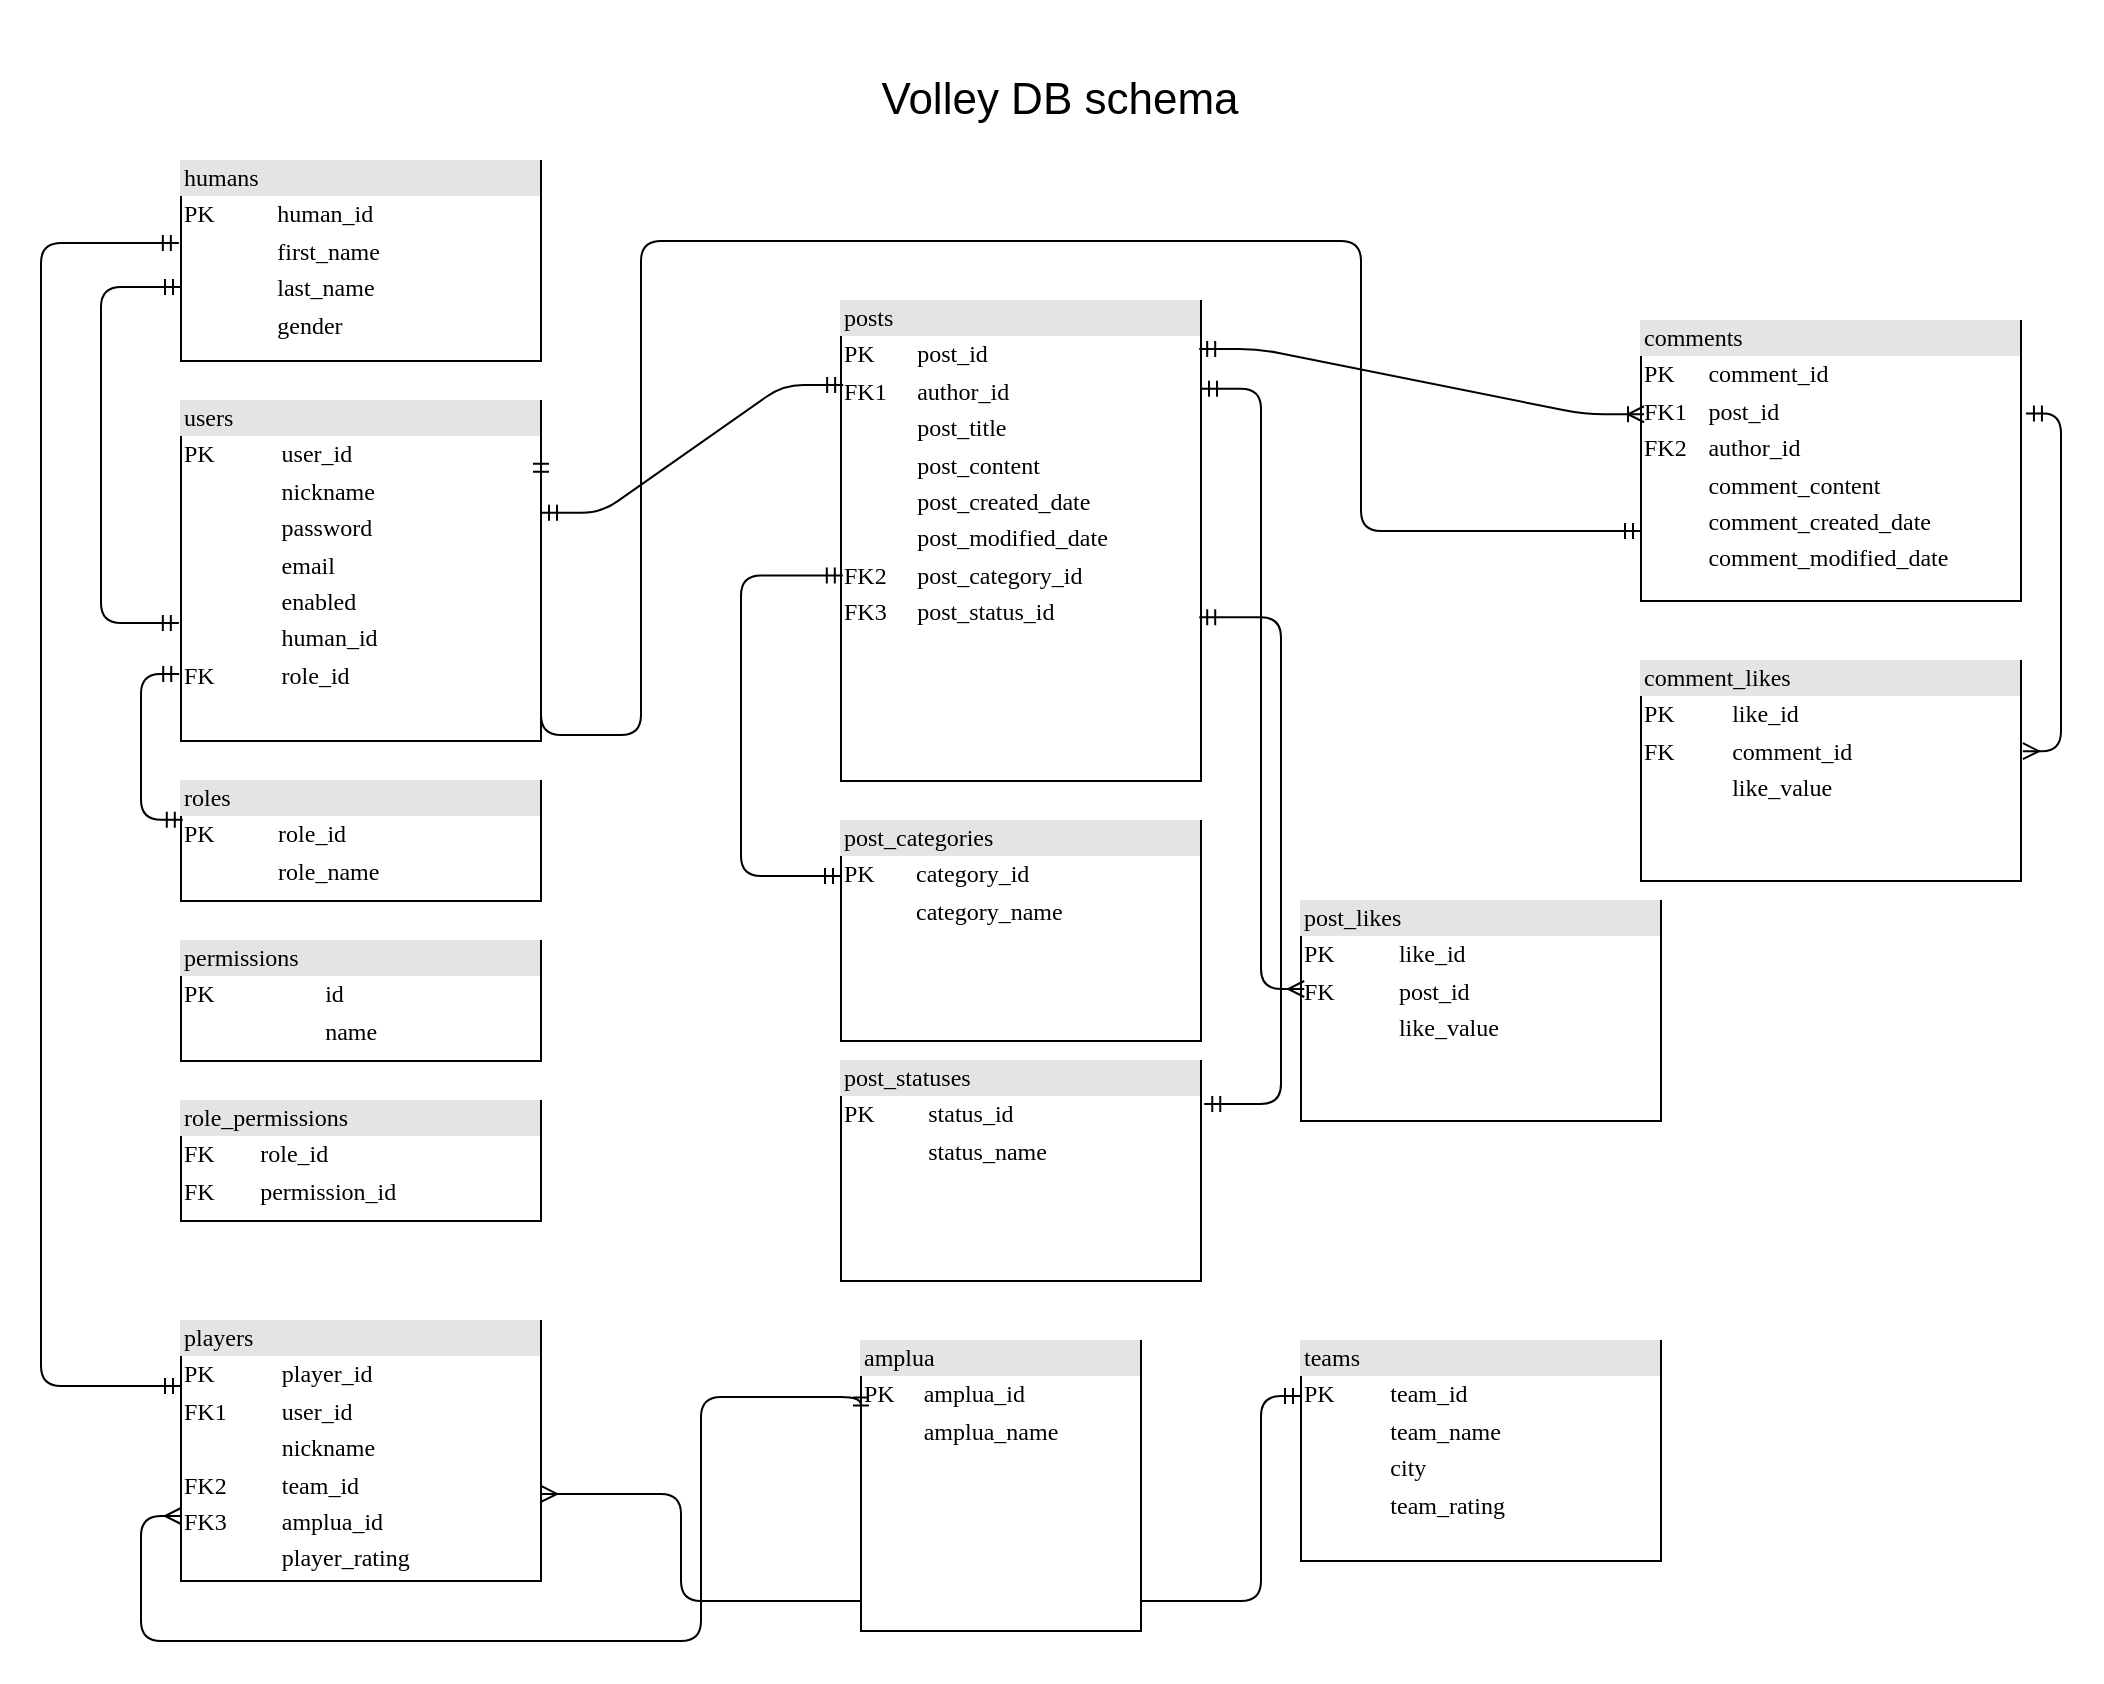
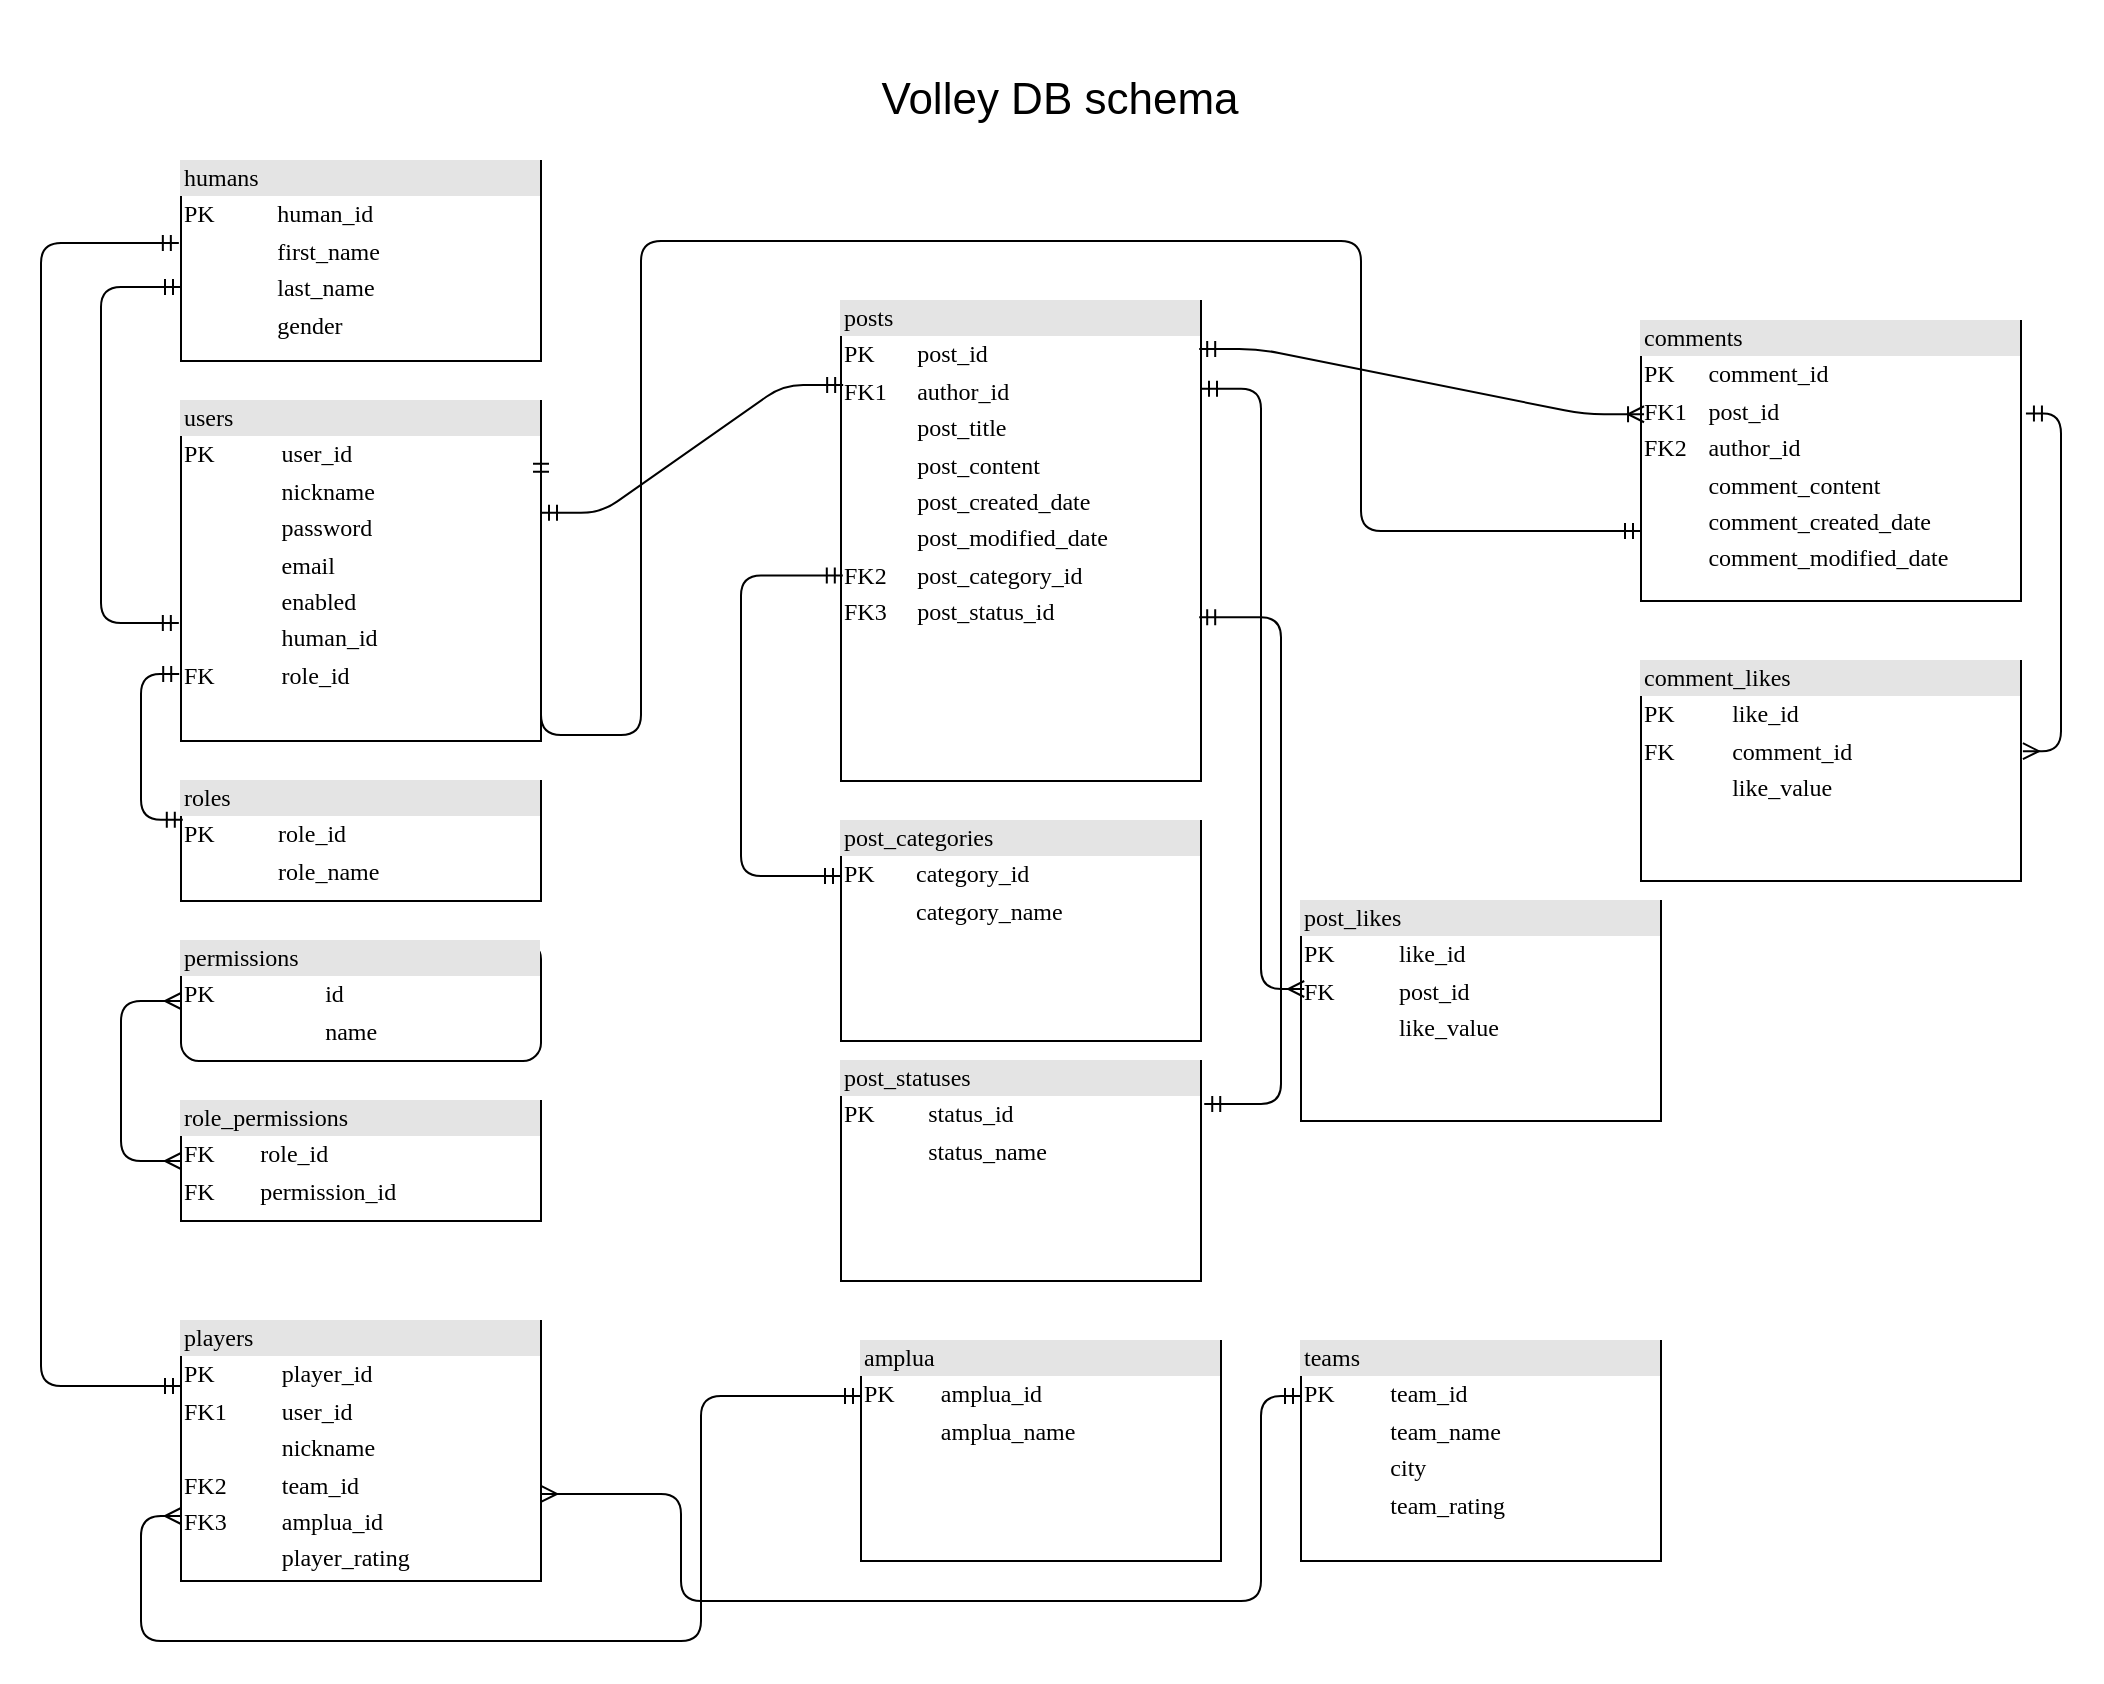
node "permissions PK id name": shape rectangle -> rounded rectangle
edge "permissions PK id name" -- "role_permissions FK role_id FK permission_id": added
node "amplua PK amplua_id amplua_name": size 280x290 -> 360x220
